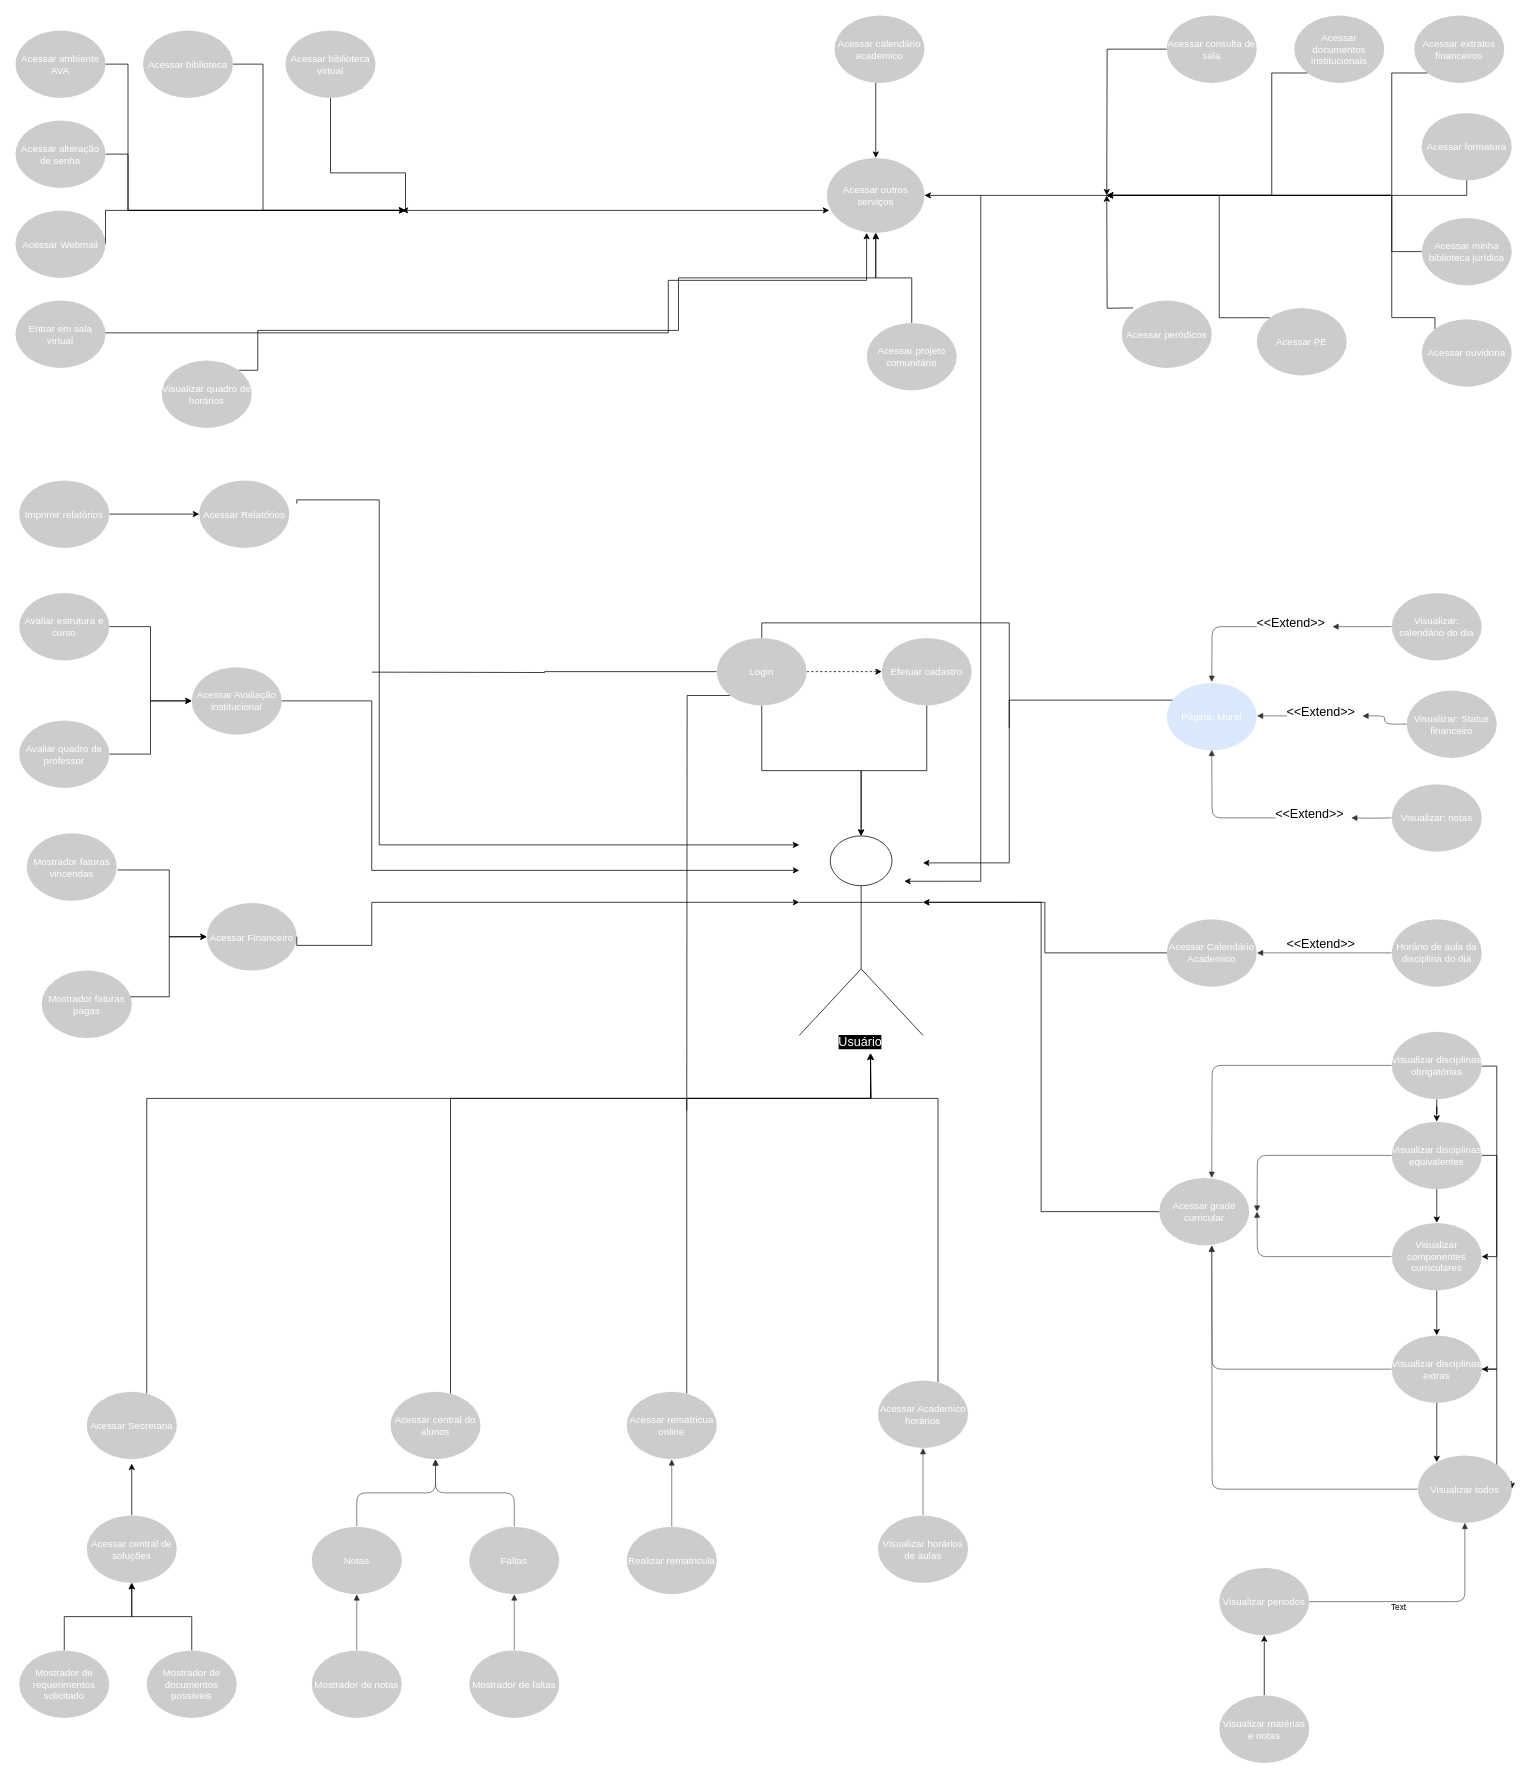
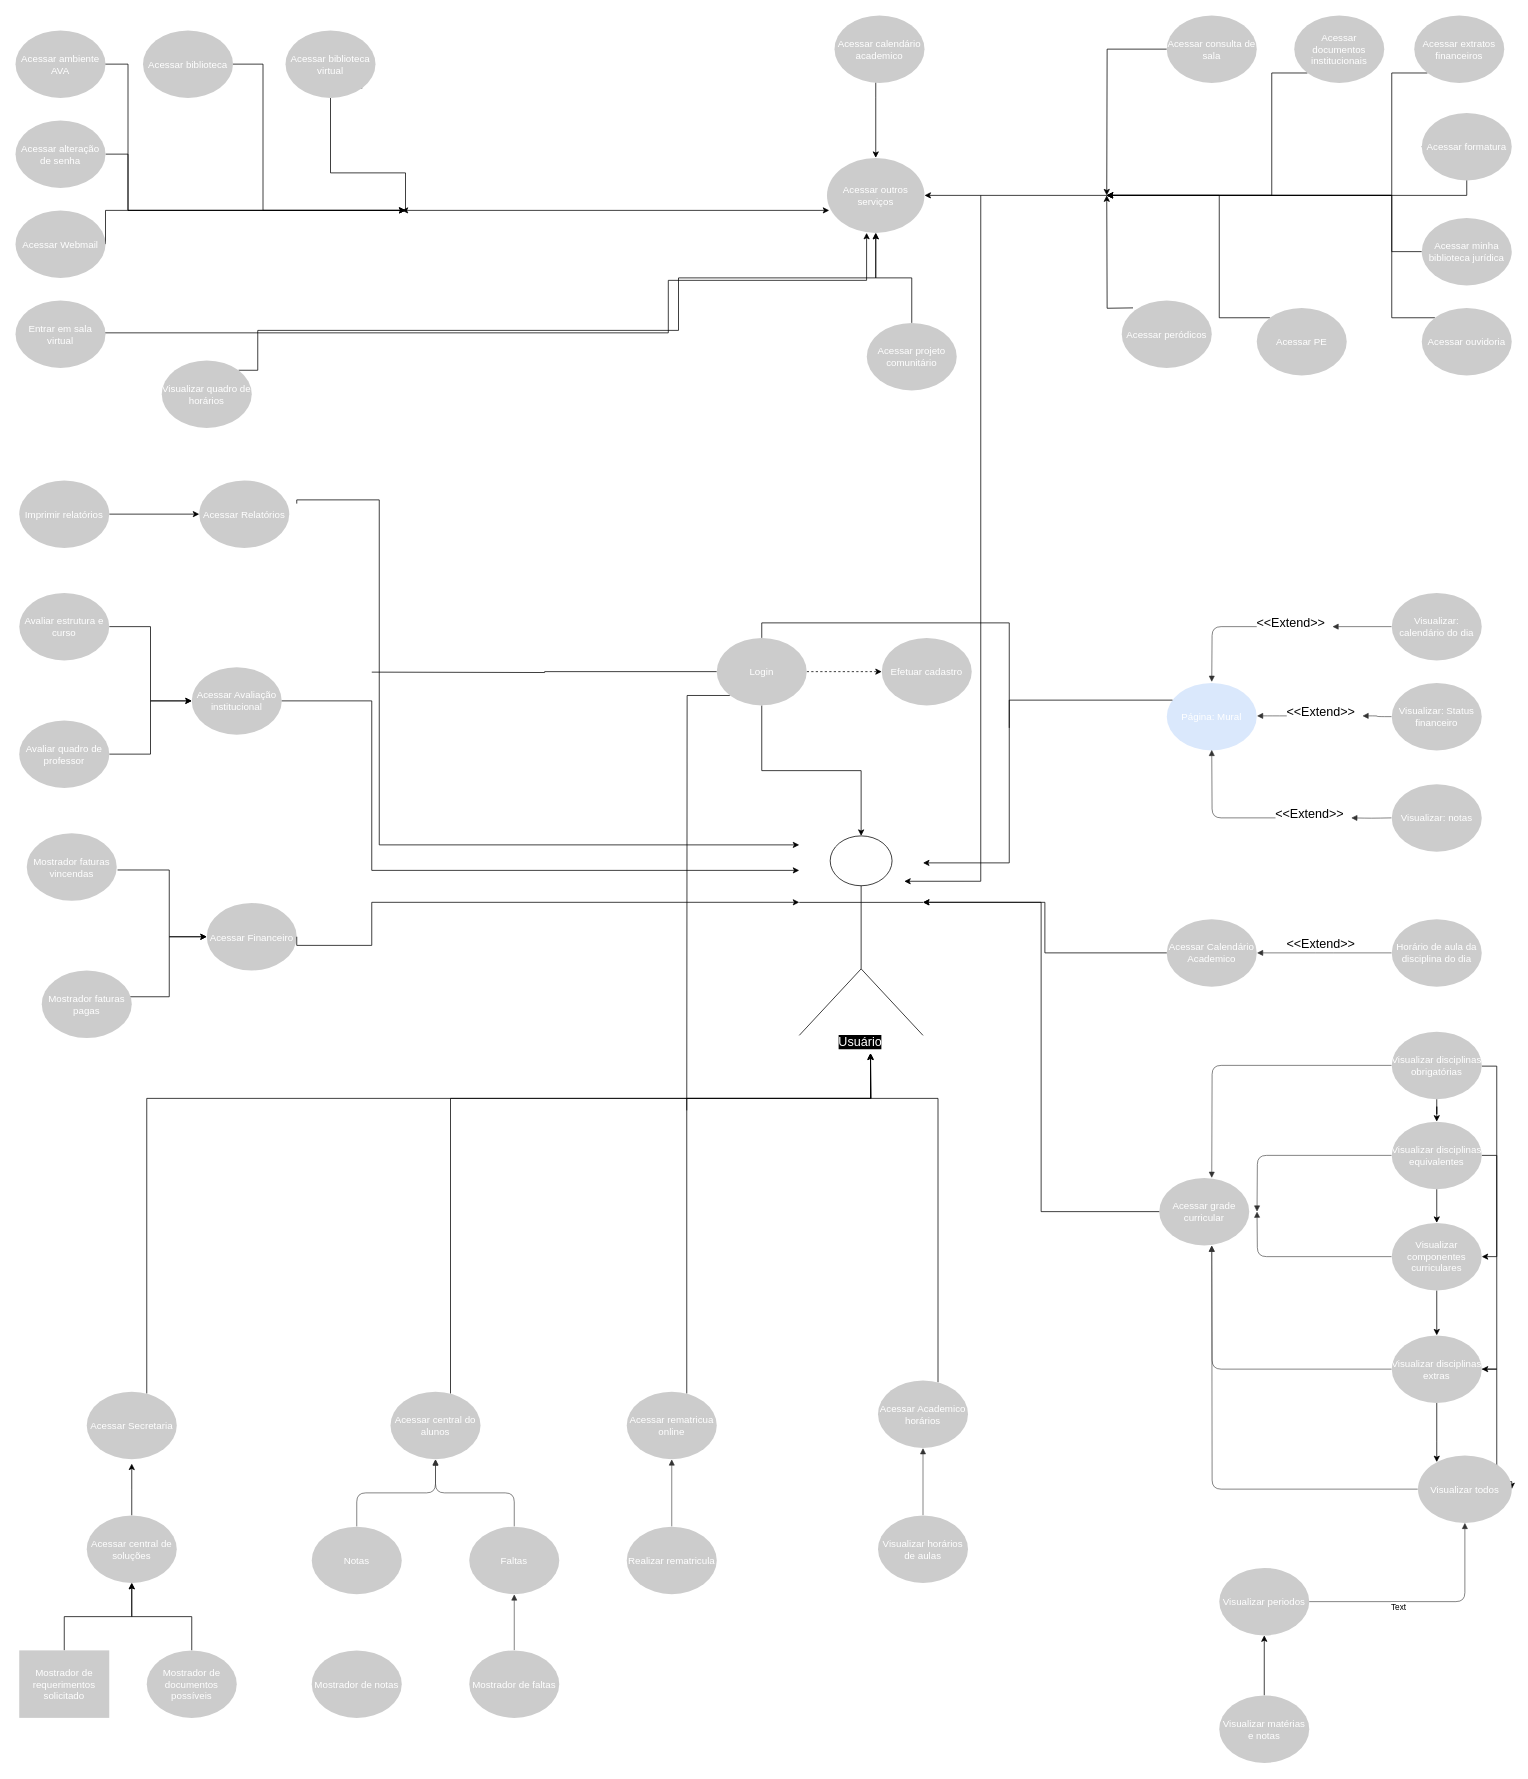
node "Acessar ouvidoria": moved (1467, 353) -> (1467, 342)
node "Visualizar: Status financeiro": moved (1452, 724) -> (1437, 717)
edge "Efetuar cadastro" -> "Usuário": removed
edge "Mostrador de notas" -> "Notas": removed
node "Mostrador de requerimentos solicitado": shape ellipse -> rectangle
